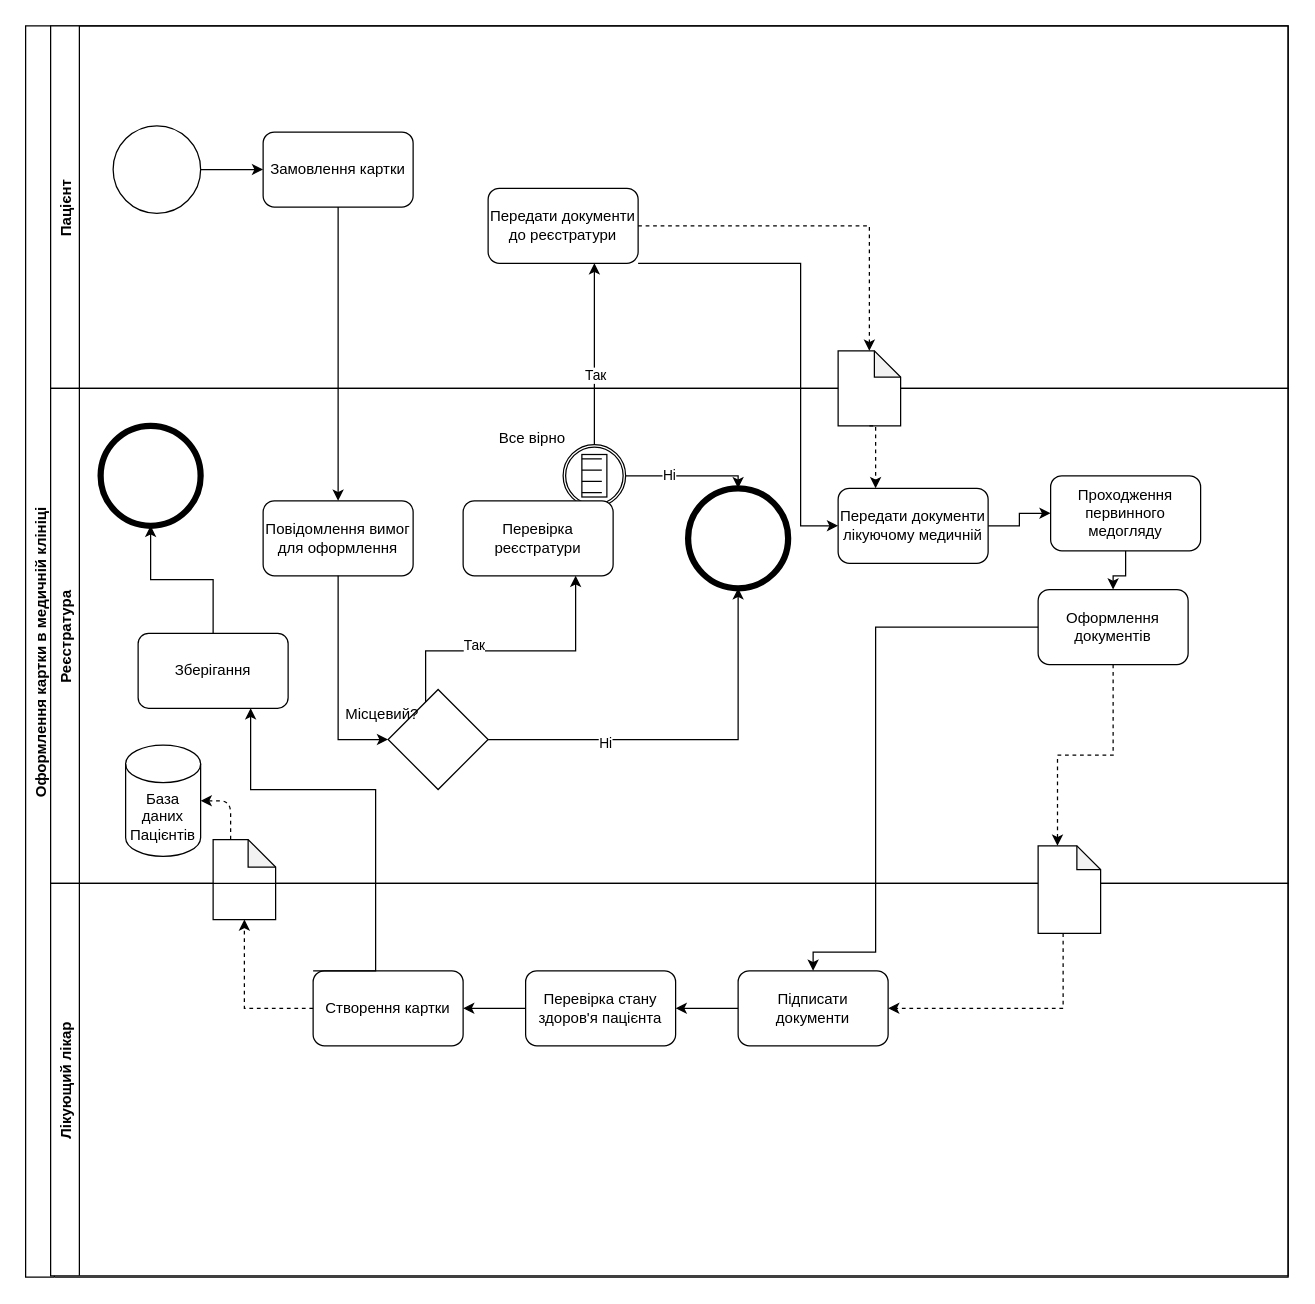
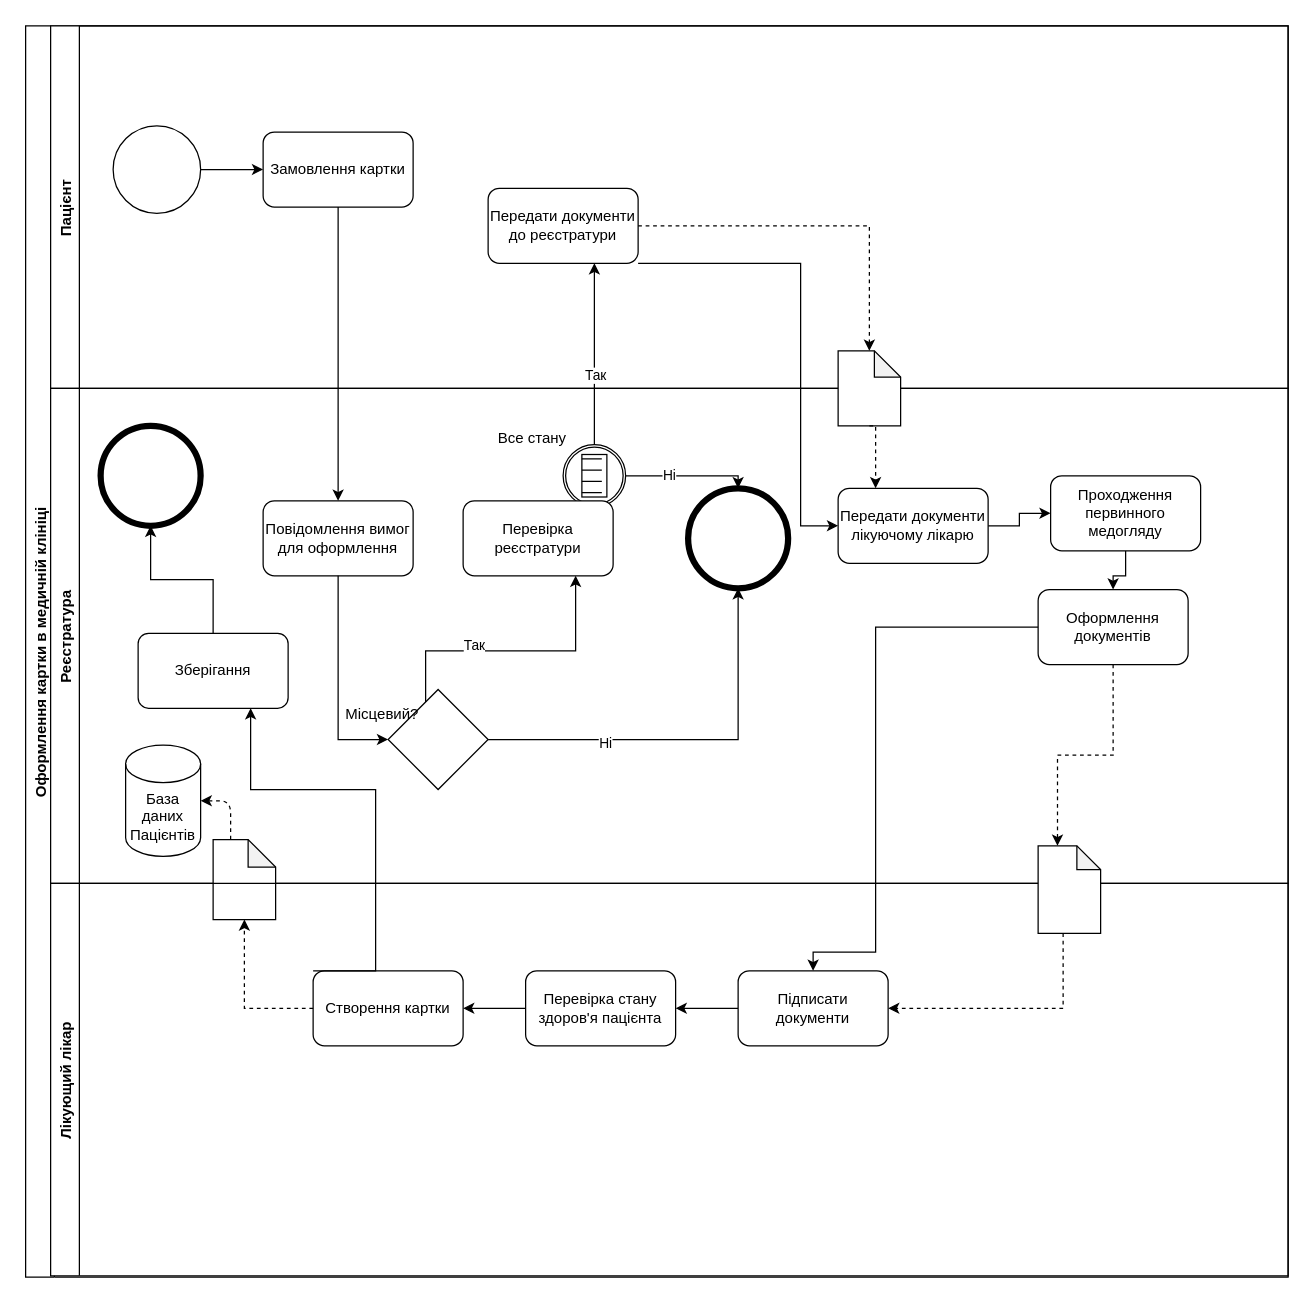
node "Все вірно": label "Все вірно" -> "Все стану"
node "Передати документи лікуючому медичній": label "Передати документи лікуючому медичній" -> "Передати документи лікуючому лікарю"
